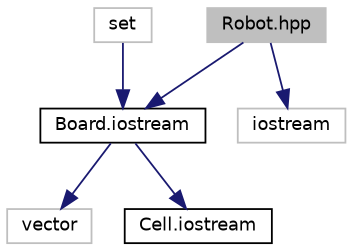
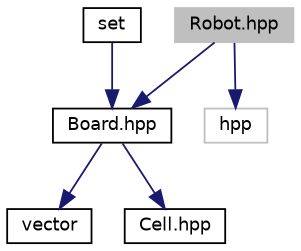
node "set": color grey75 -> black
node "Board.iostream": label "Board.iostream" -> "Board.hpp"
node "iostream": label "iostream" -> "hpp"
node "vector": color grey75 -> black
node "Cell.iostream": label "Cell.iostream" -> "Cell.hpp"
